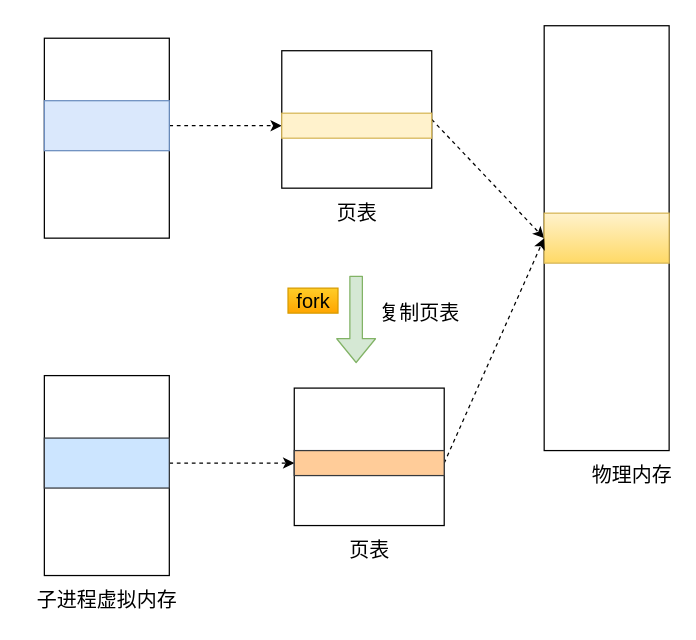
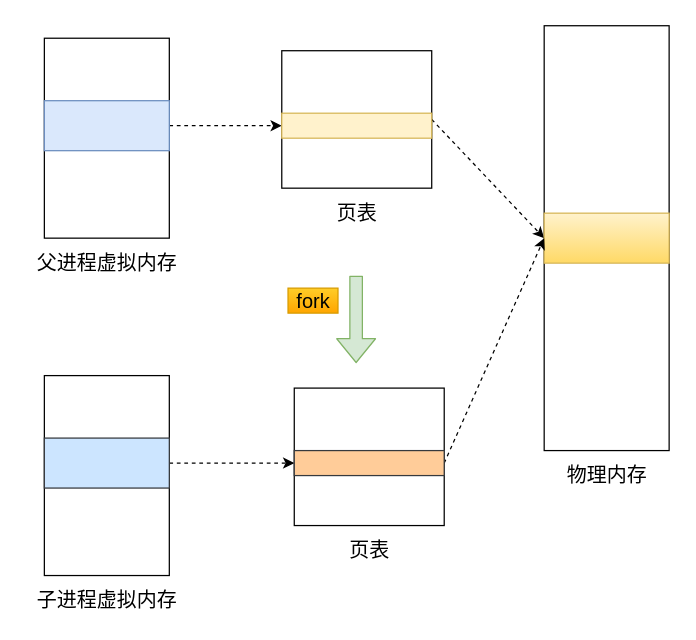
node "父进程虚拟内存": added
node "复制页表": removed
node "物理内存": moved (632, 476) -> (607, 476)
